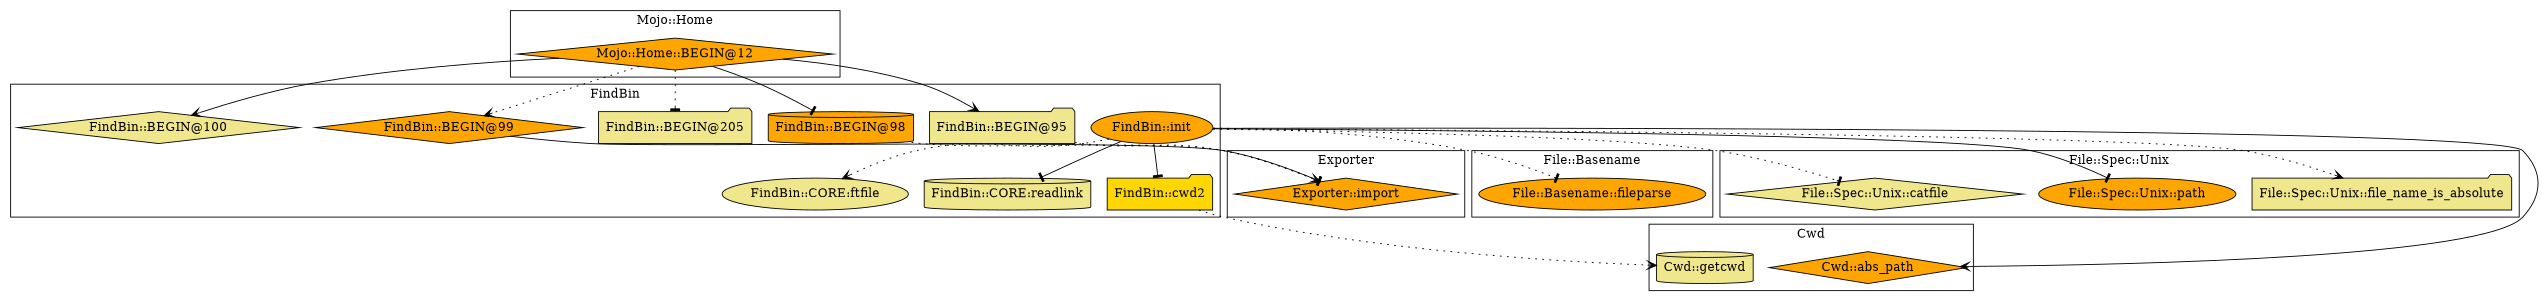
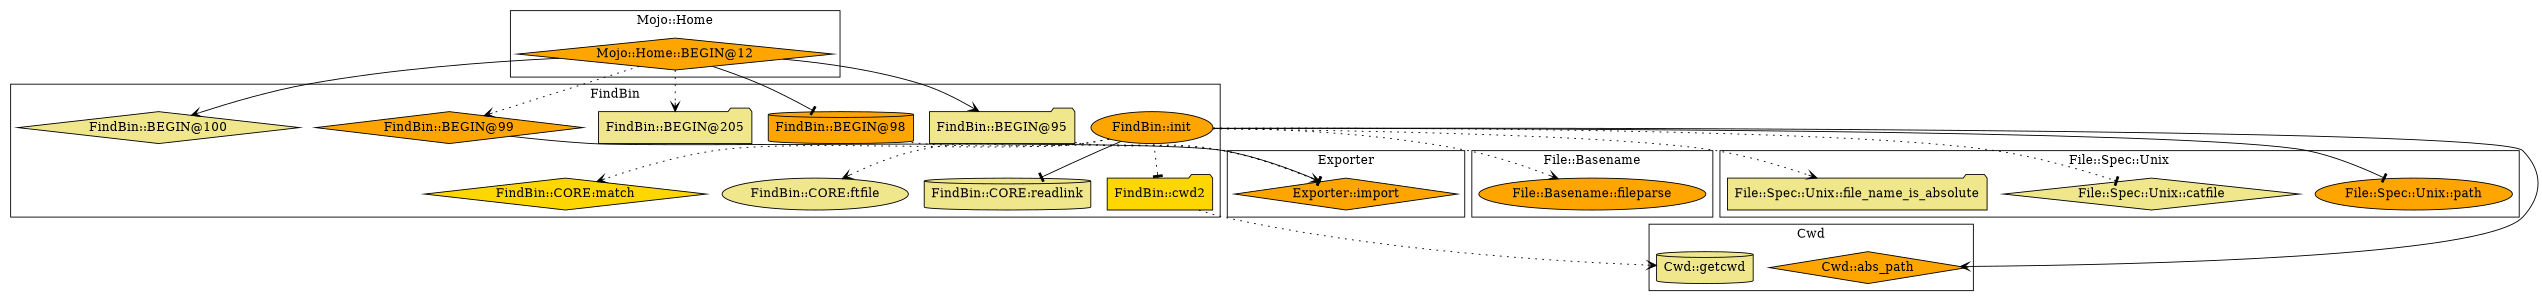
edge "Mojo::Home::BEGIN@12" -> "FindBin::BEGIN@205": arrowhead tee -> vee
edge "FindBin::init" -> "File::Basename::fileparse": arrowhead tee -> vee
edge "FindBin::init" -> "FindBin::cwd2": style solid -> dotted
node "FindBin::CORE:match": added
